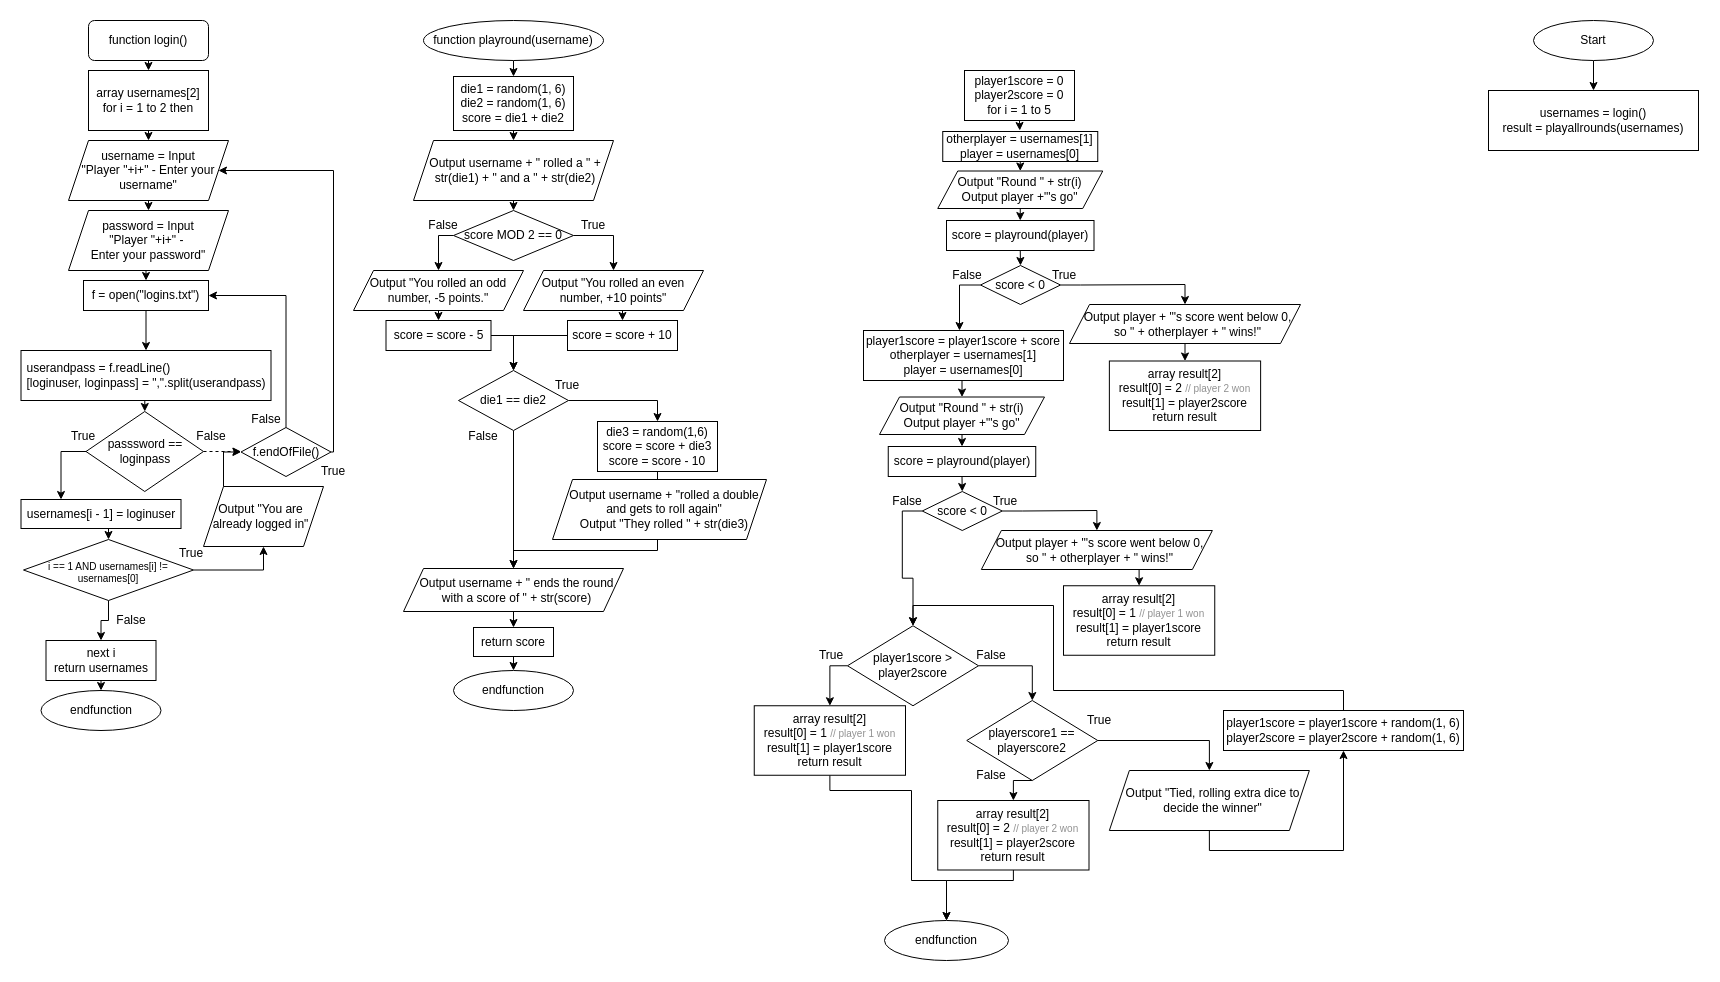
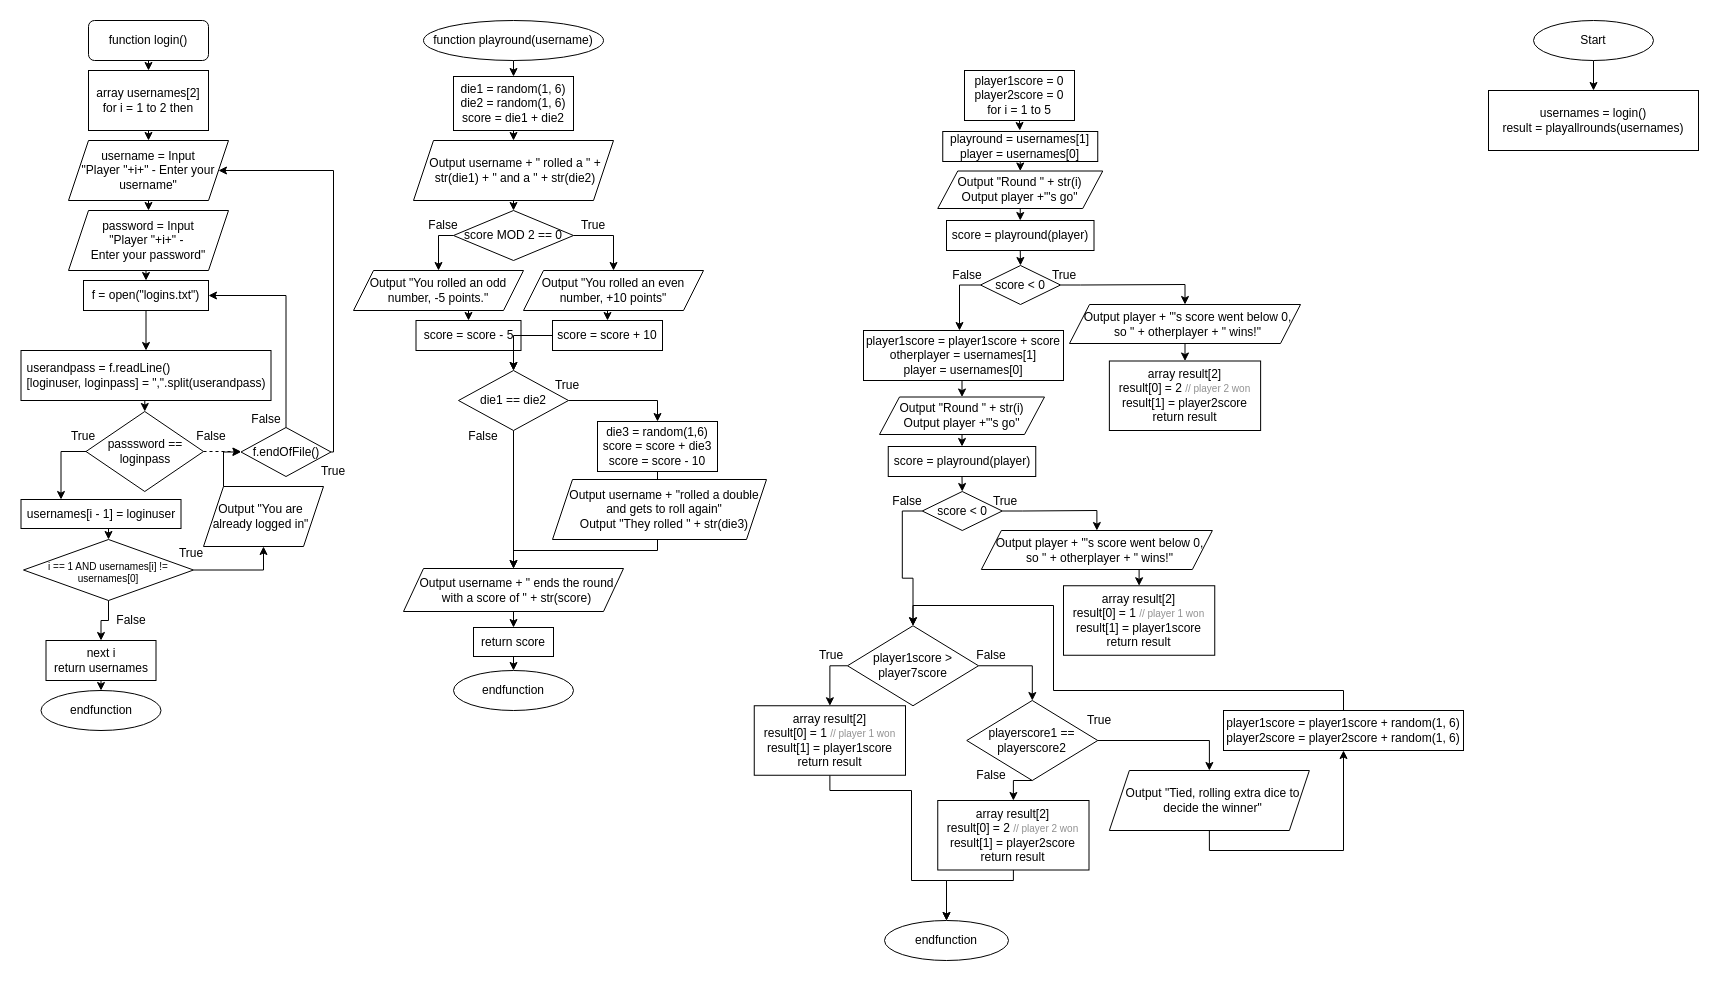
node "otherplayer = usernames[1] player = usernames[0]": label "otherplayer = usernames[1] player = usernames[0]" -> "playround = usernames[1] player = usernames[0]"
node "score = score - 5": moved (439, 336) -> (469, 336)
node "score = score + 10": moved (623, 336) -> (608, 336)
node "player1score > player2score": label "player1score > player2score" -> "player1score > player7score"
